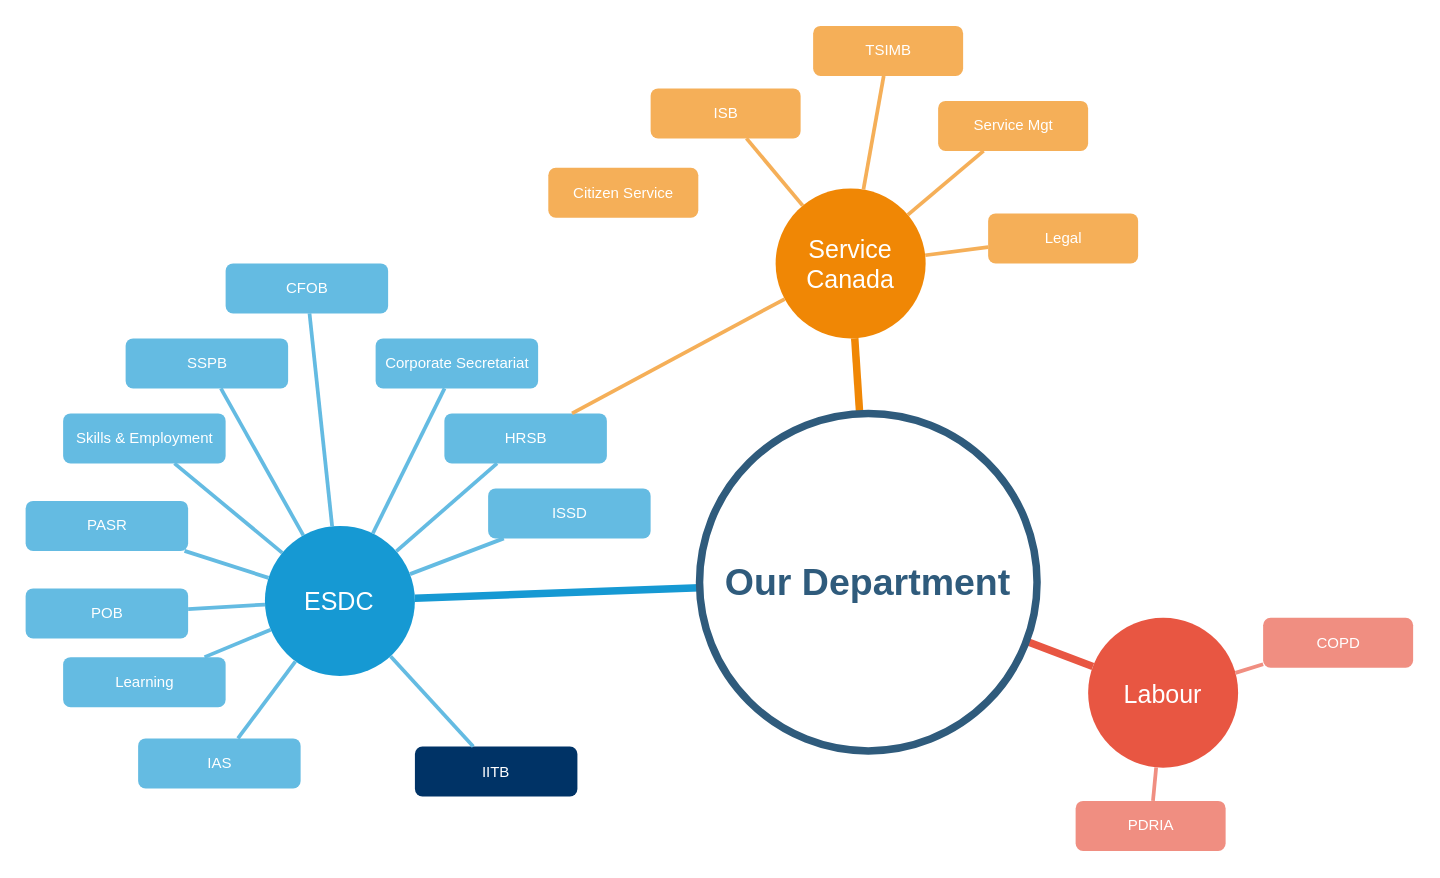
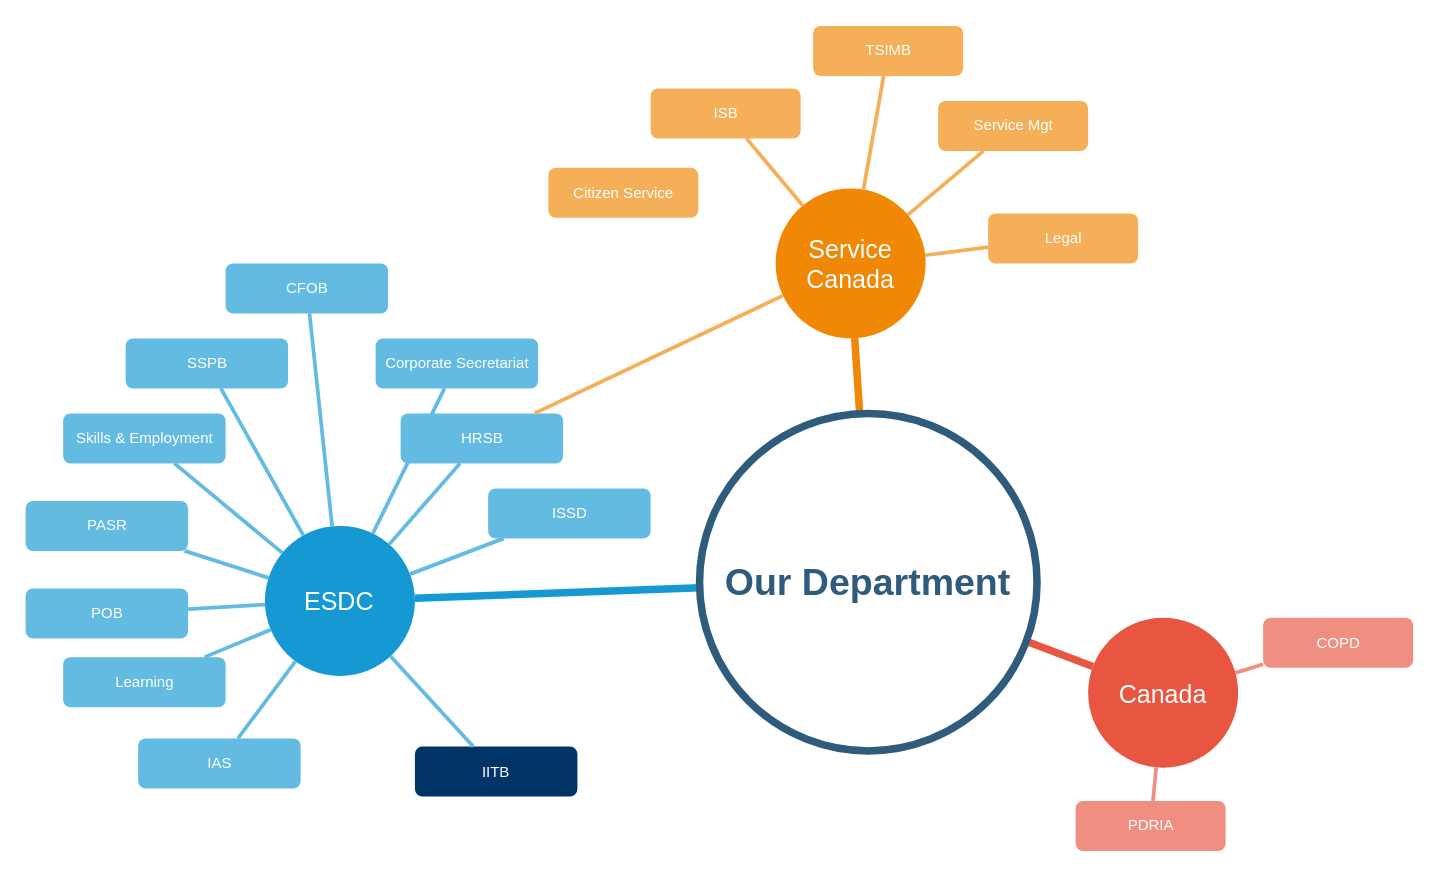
node "HRSB": moved (526, 438) -> (482, 438)
node "Labour": label "Labour" -> "Canada"
